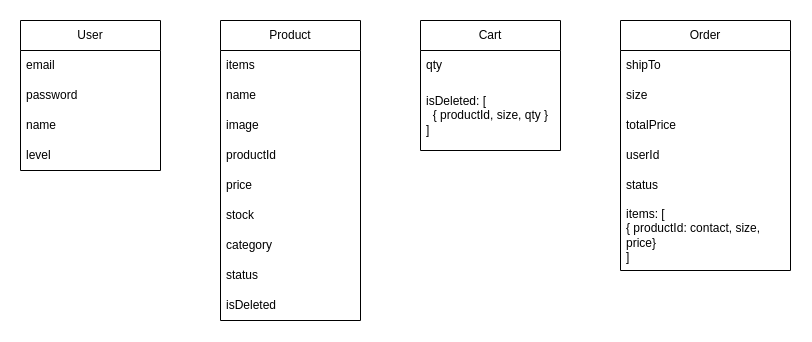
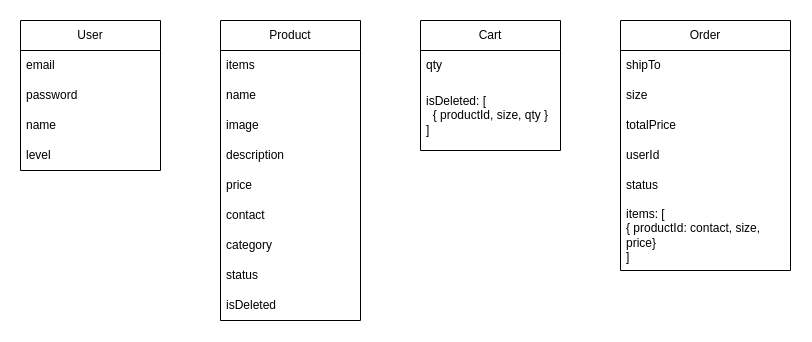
node "productId": label "productId" -> "description"
node "stock": label "stock" -> "contact"
